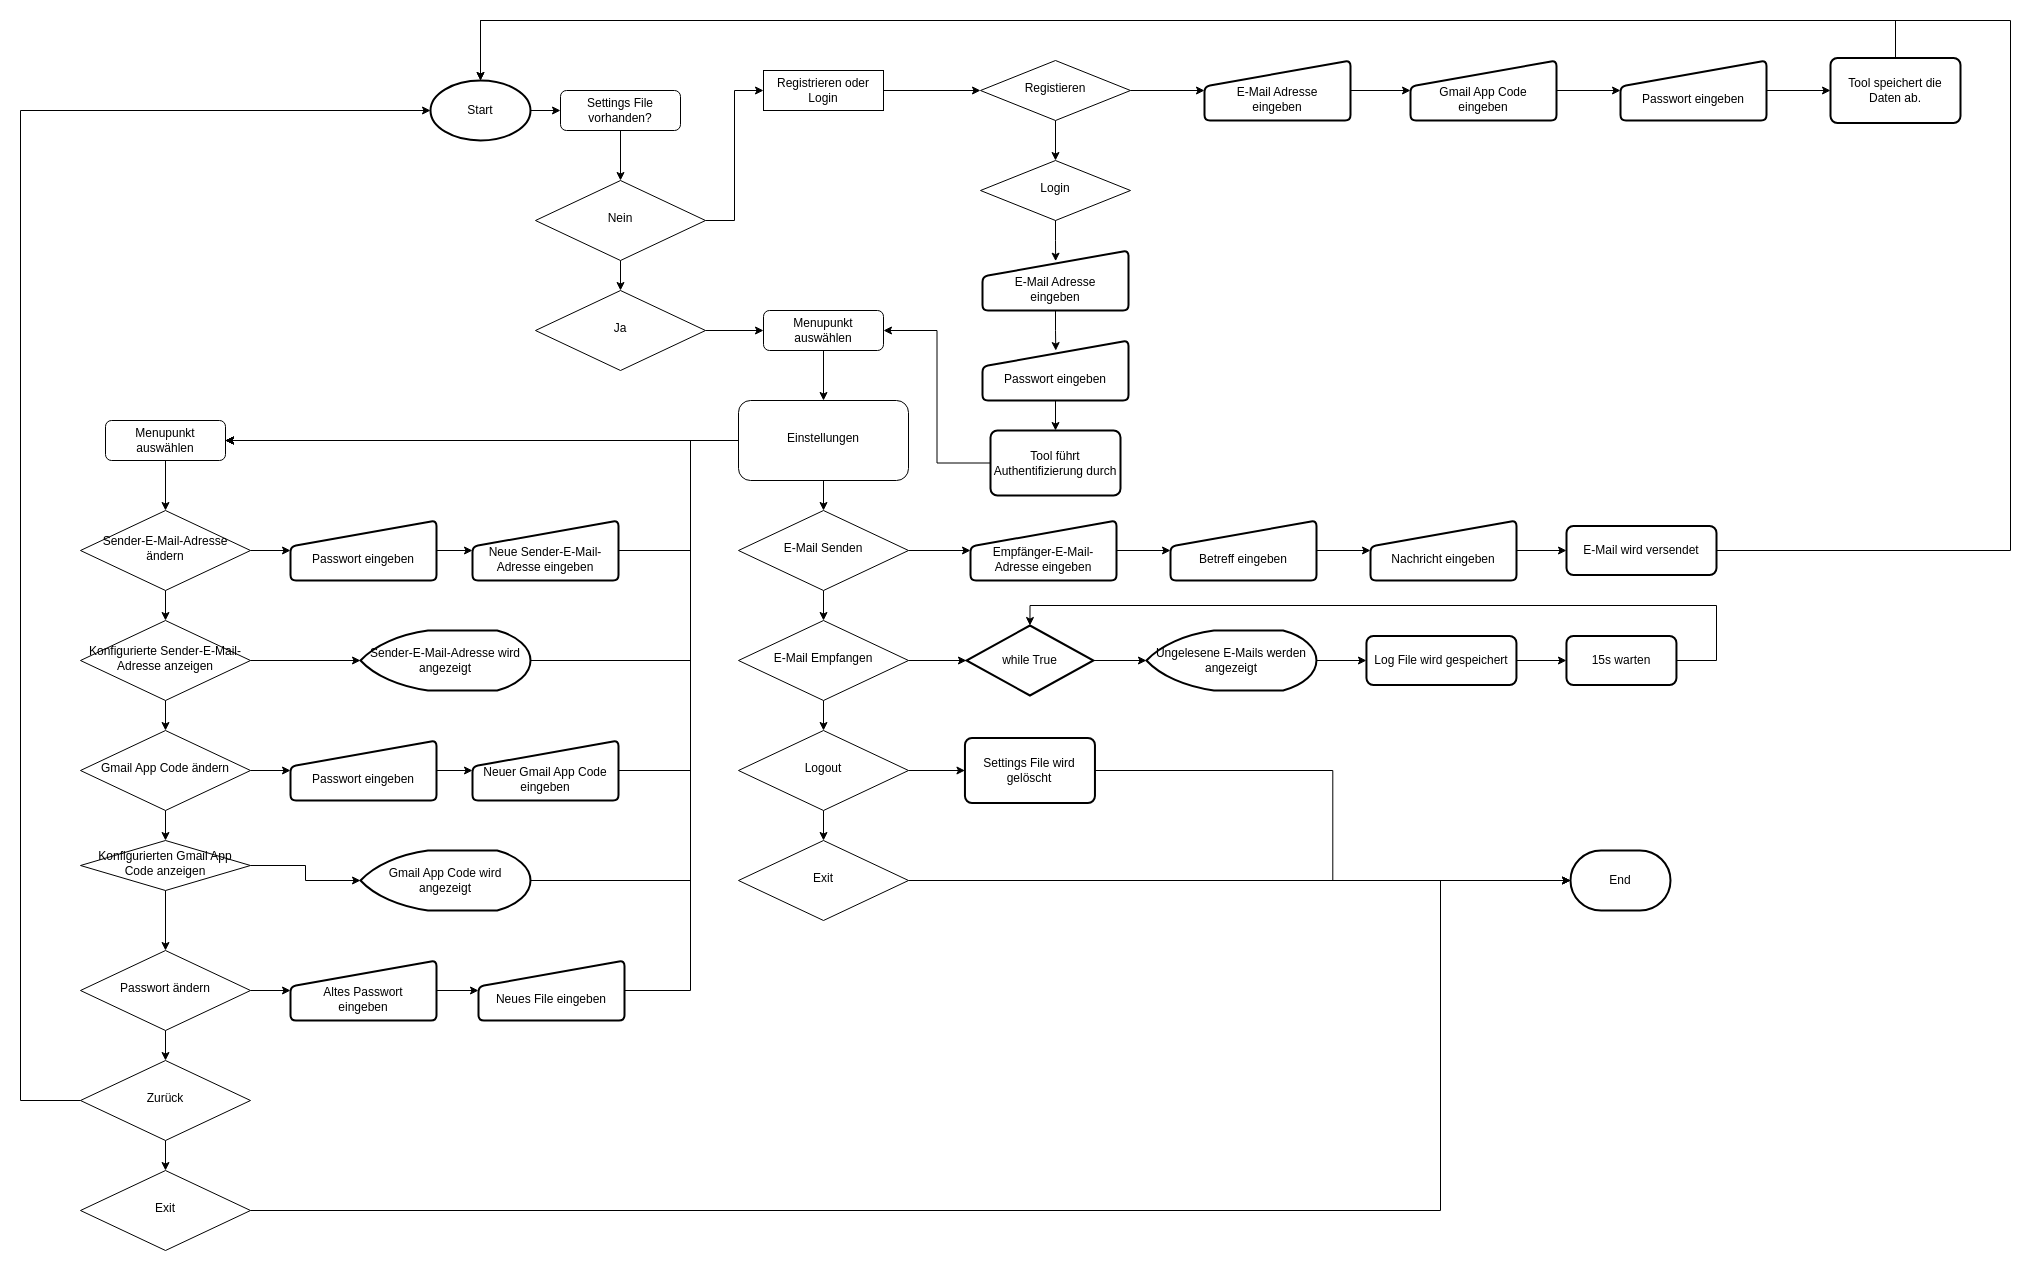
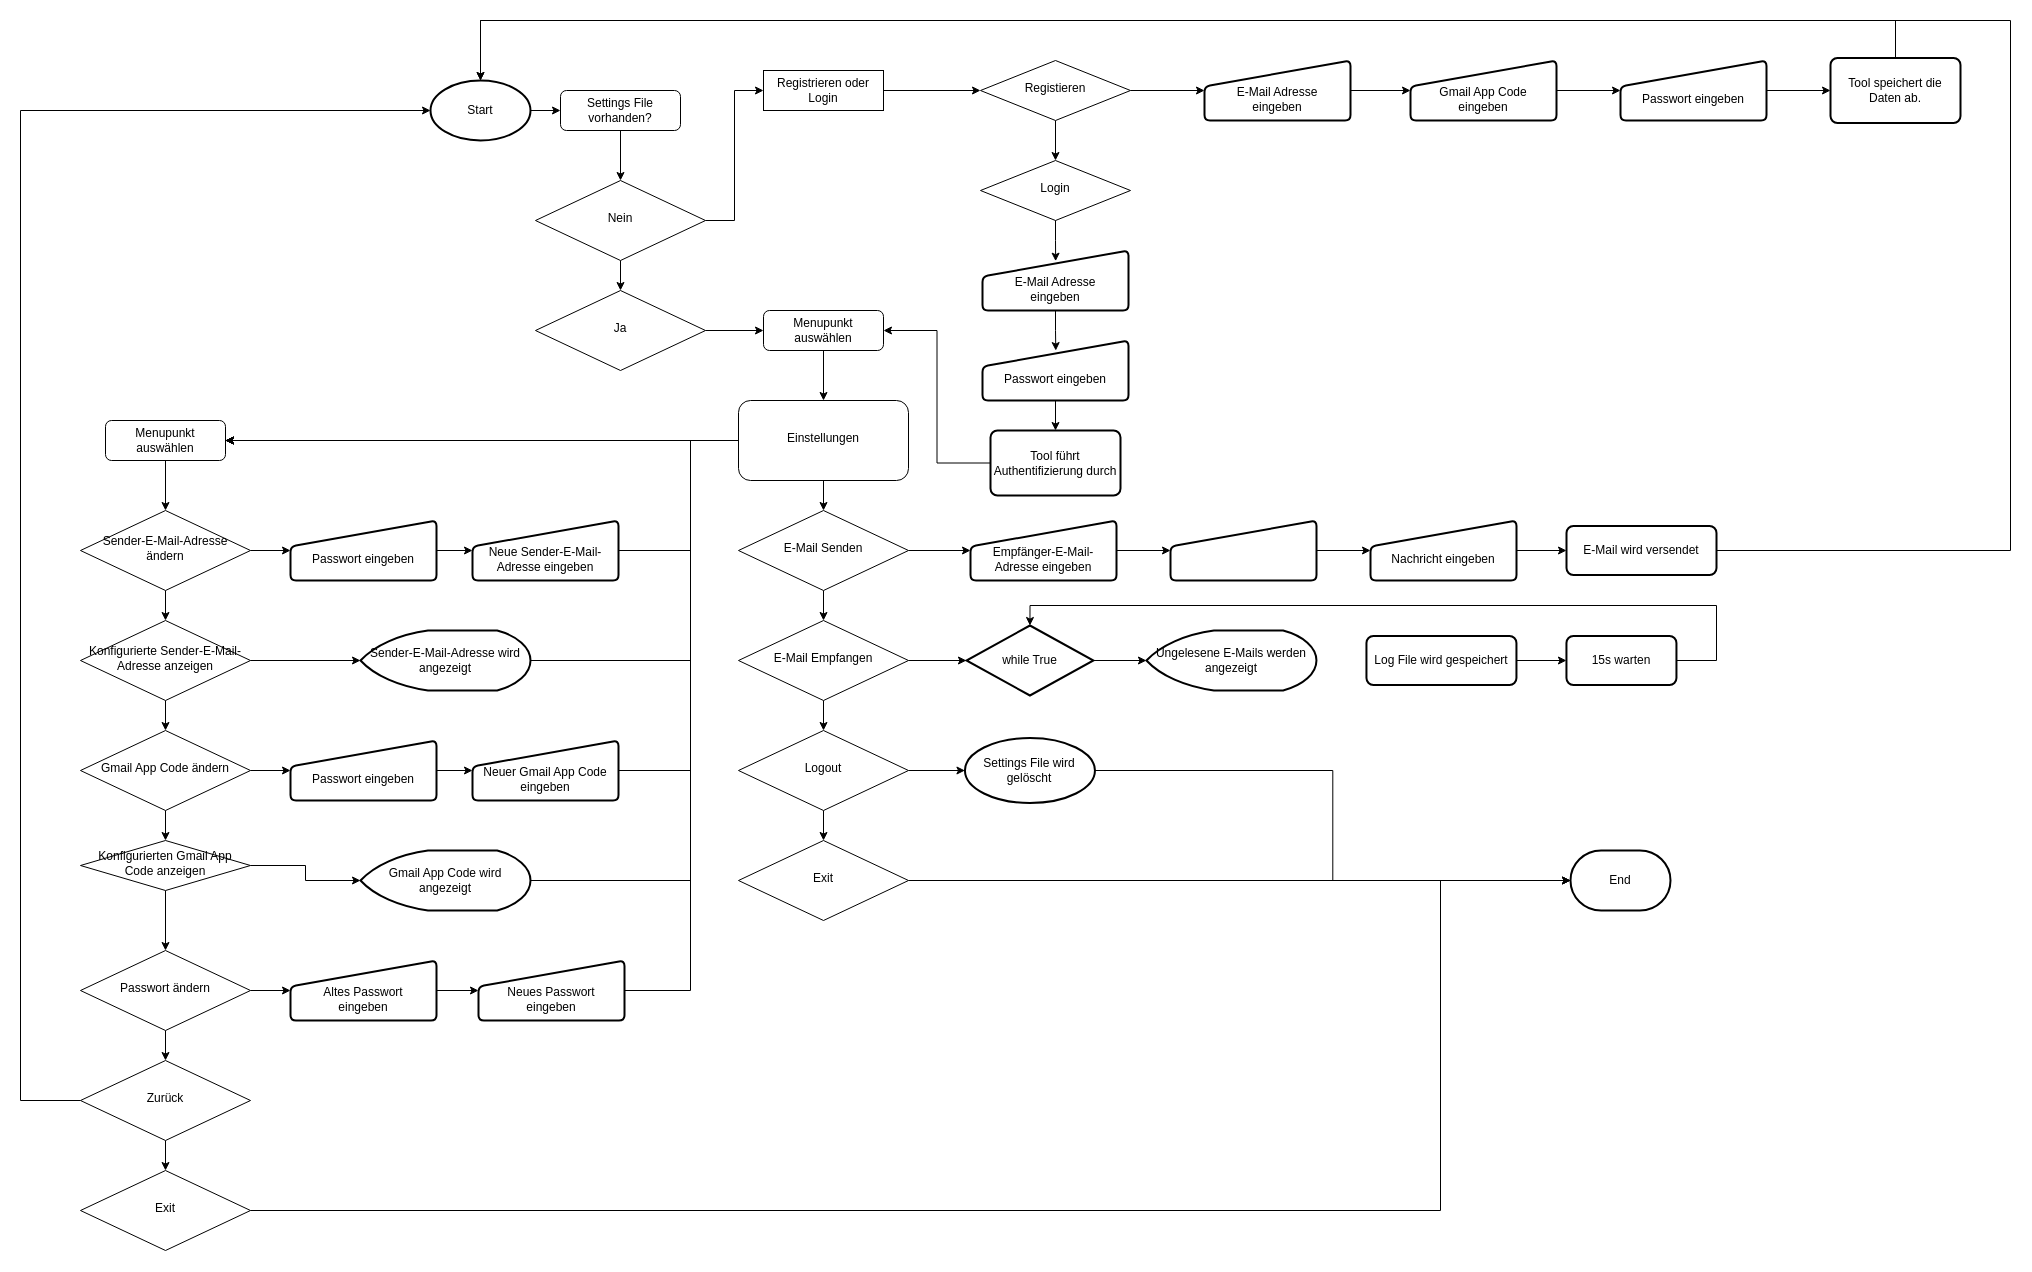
node "Betreff eingeben": removed
edge "Ungelesene E-Mails werden angezeigt" -> "Log File wird gespeichert": removed
node "Settings File wird gelöscht": shape rounded rectangle -> ellipse
node "Neues File eingeben": label "Neues File eingeben" -> "Neues Passwort eingeben"
